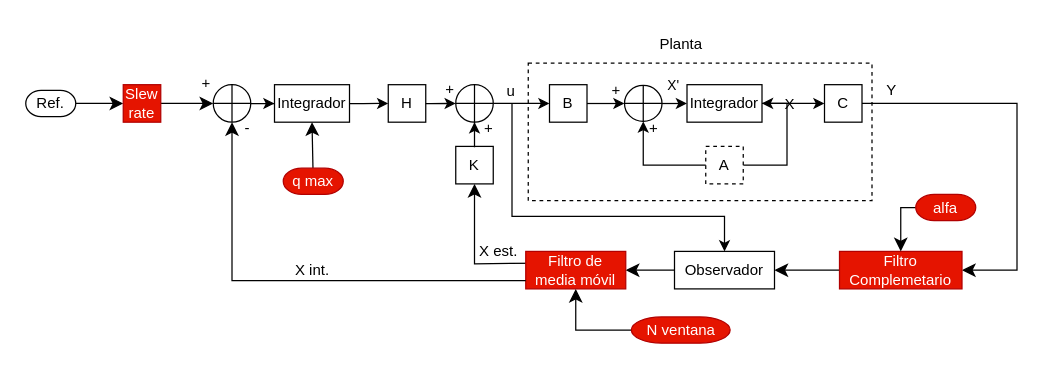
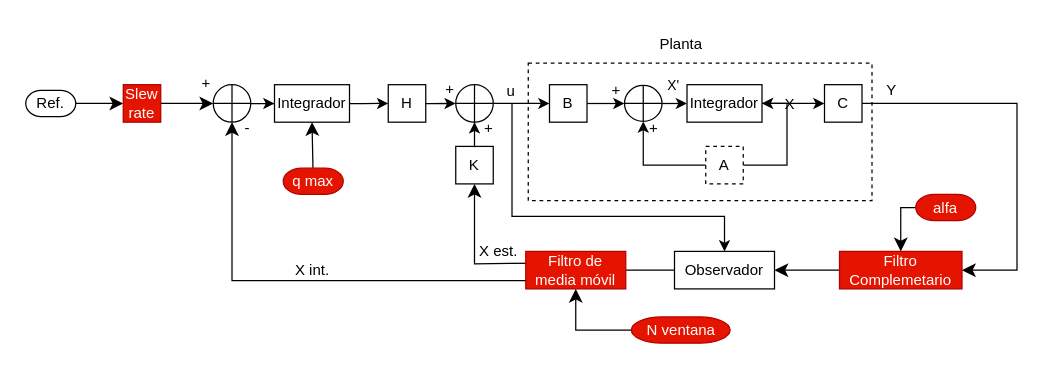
edge "Observador" -> "Filtro de media móvil": arrowhead classic -> none
